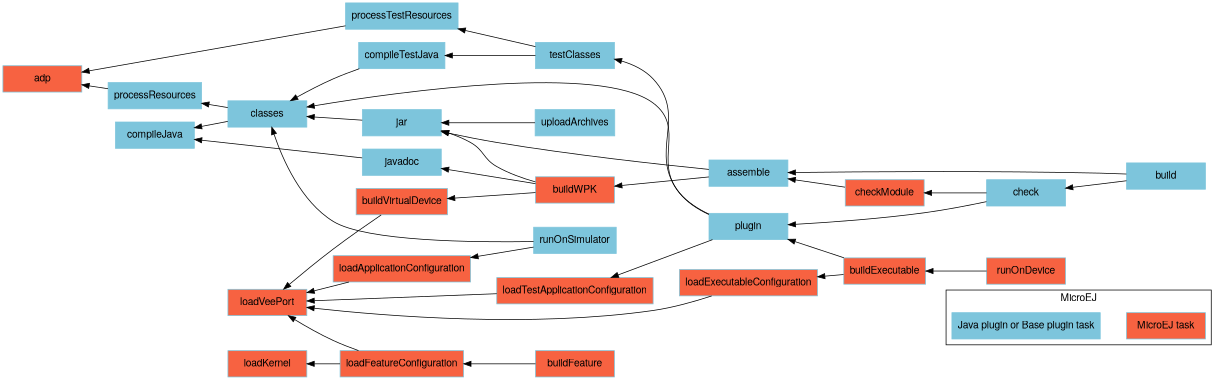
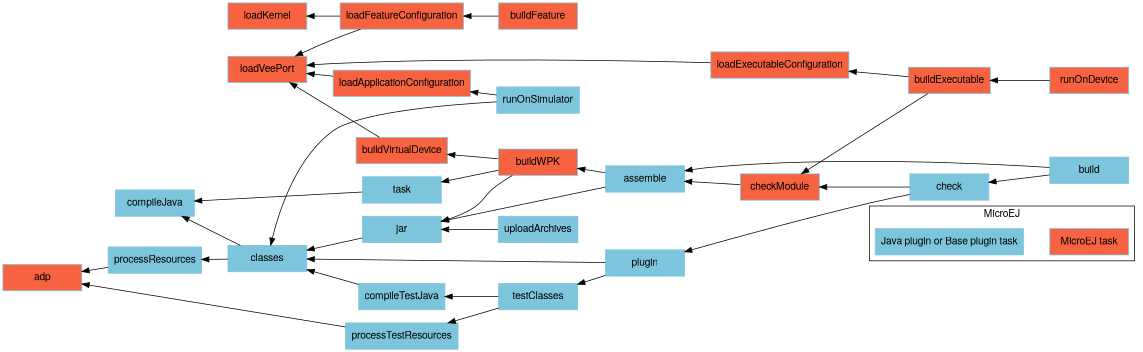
node "javadoc": label "javadoc" -> "task"
edge "buildExecutable" -> "plugin": now "buildExecutable" -> "checkModule"
node "loadTestApplicationConfiguration": removed
